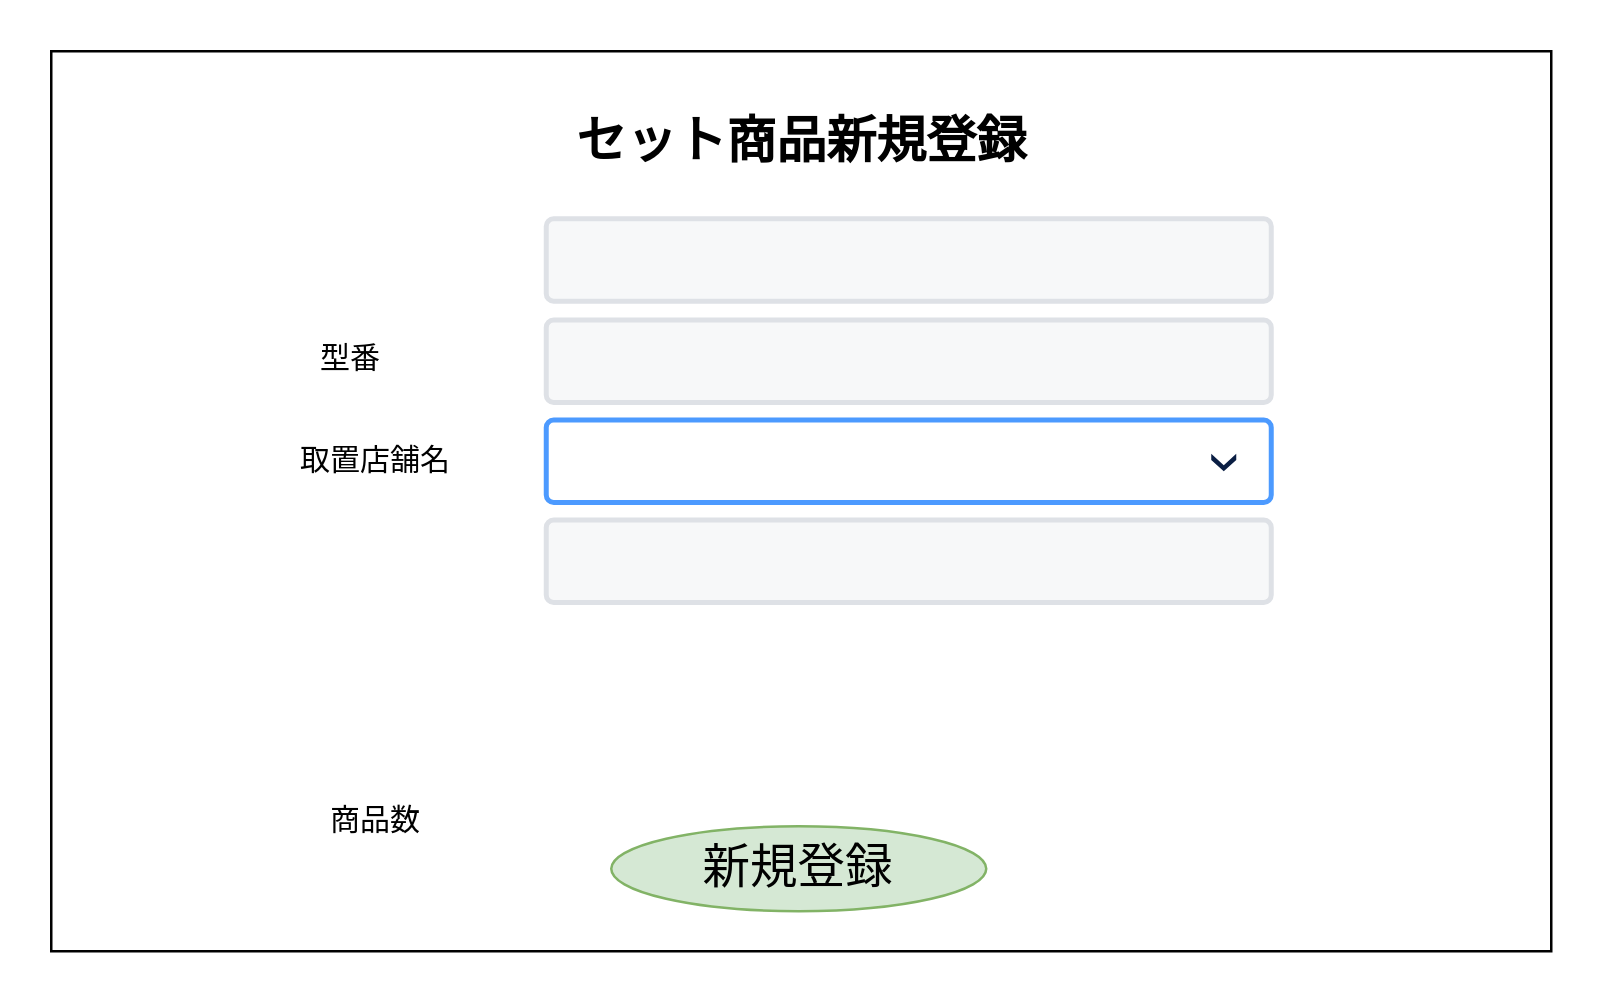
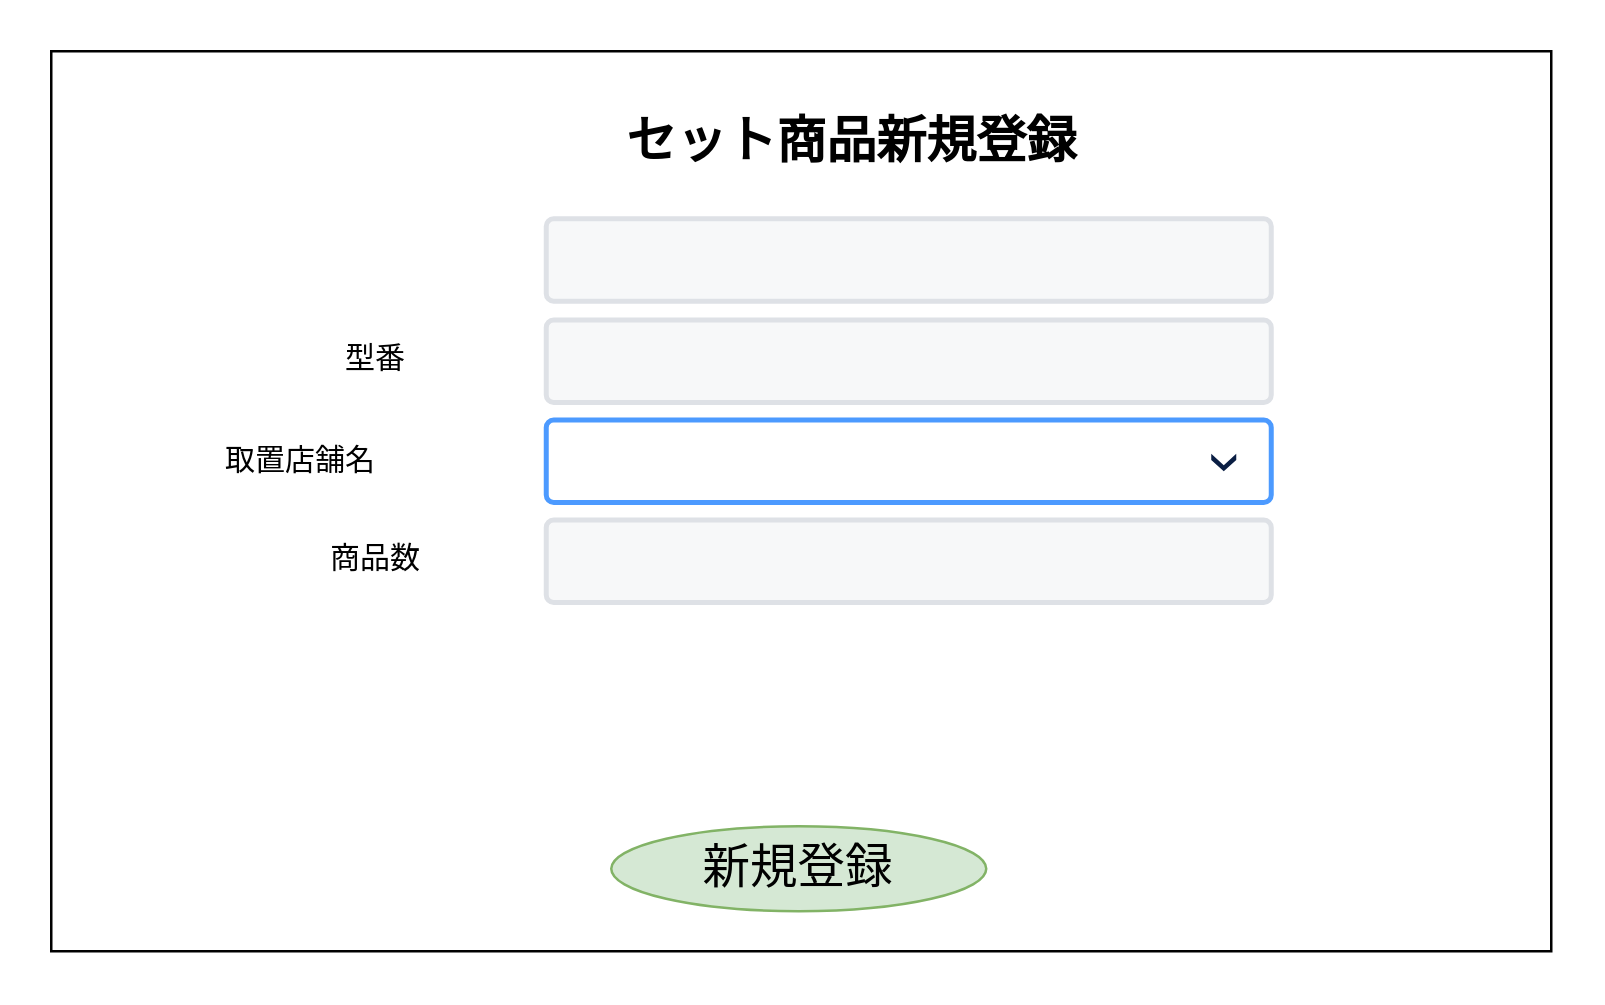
node "セット商品新規登録": moved (801, 139) -> (851, 139)
node "型番": moved (351, 358) -> (376, 358)
node "取置店舗名": moved (376, 461) -> (301, 461)
node "商品数": moved (376, 820) -> (376, 558)
